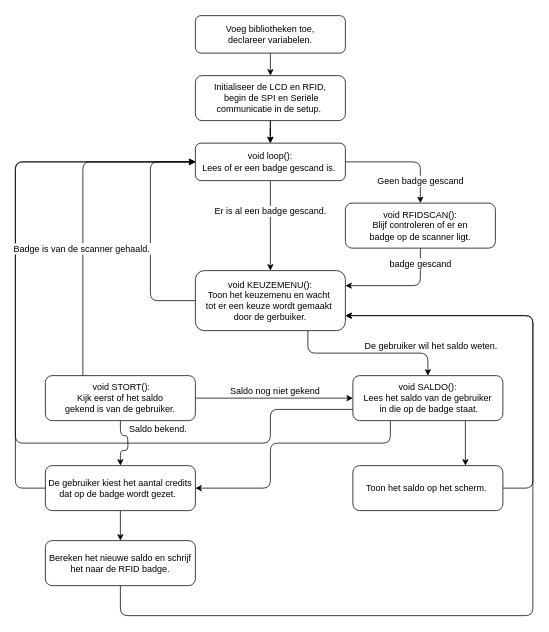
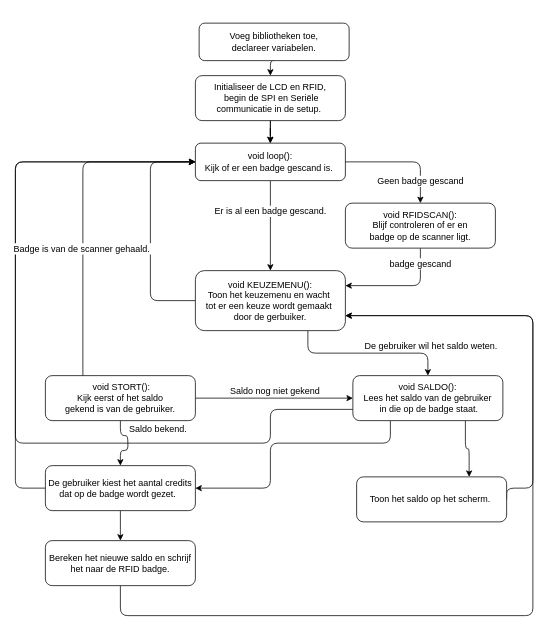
node "Voeg bibliotheken toe, declareer variabelen.": moved (270, 34) -> (274, 42)
node "void loop(): Lees of er een badge gescand is.": label "void loop(): Lees of er een badge gescand is." -> "void loop(): Kijk of er een badge gescand is."
node "Toon het saldo op het scherm.": moved (428, 488) -> (432, 499)
